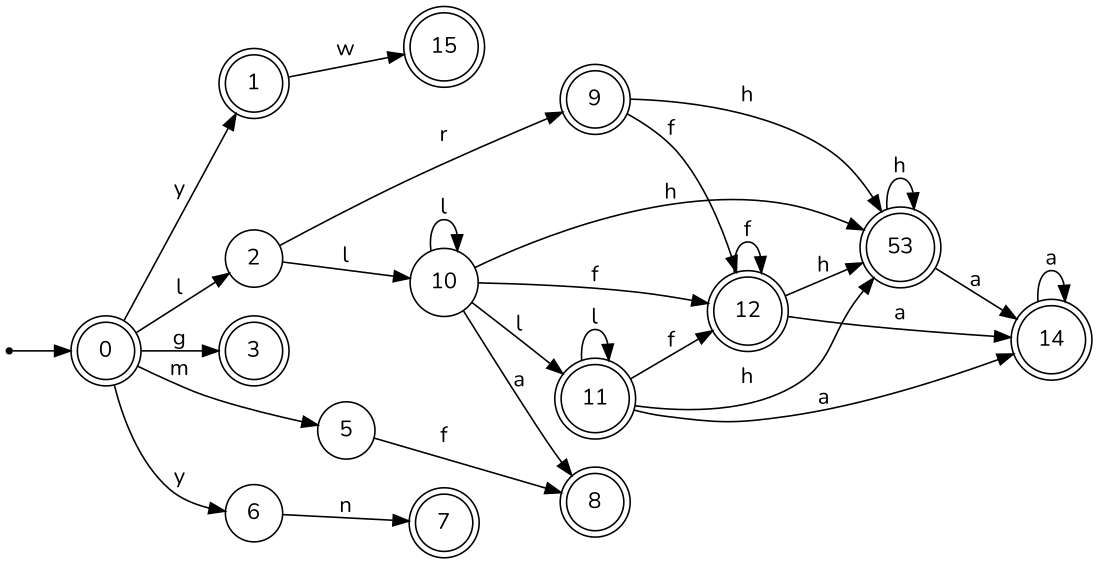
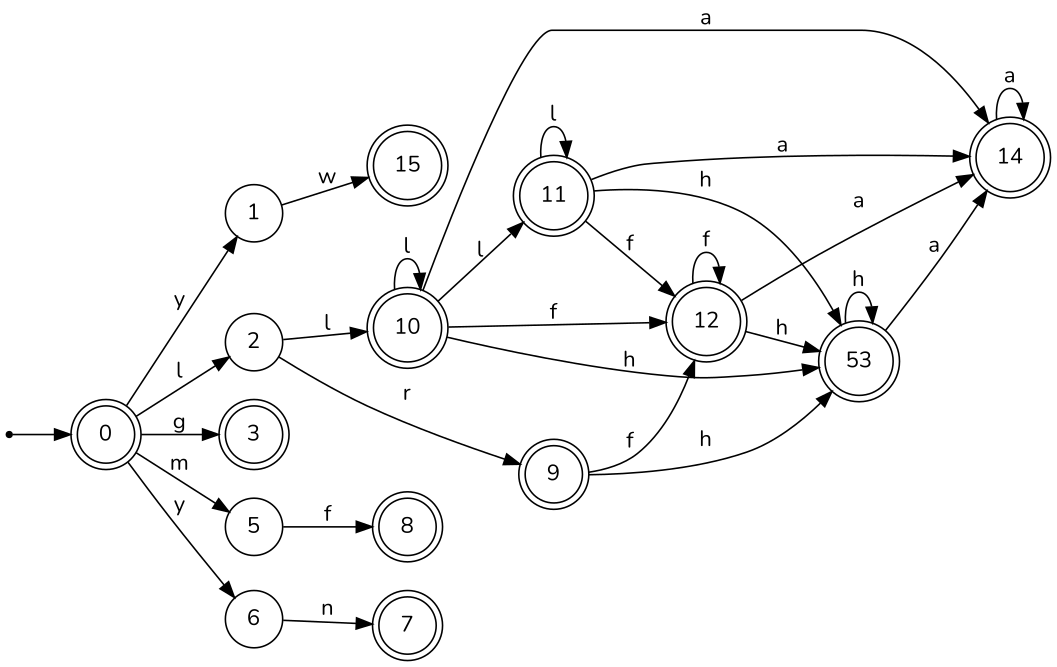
node "1": shape doublecircle -> circle
node "10": shape circle -> doublecircle
edge "10" -> "8": now "10" -> "14"
